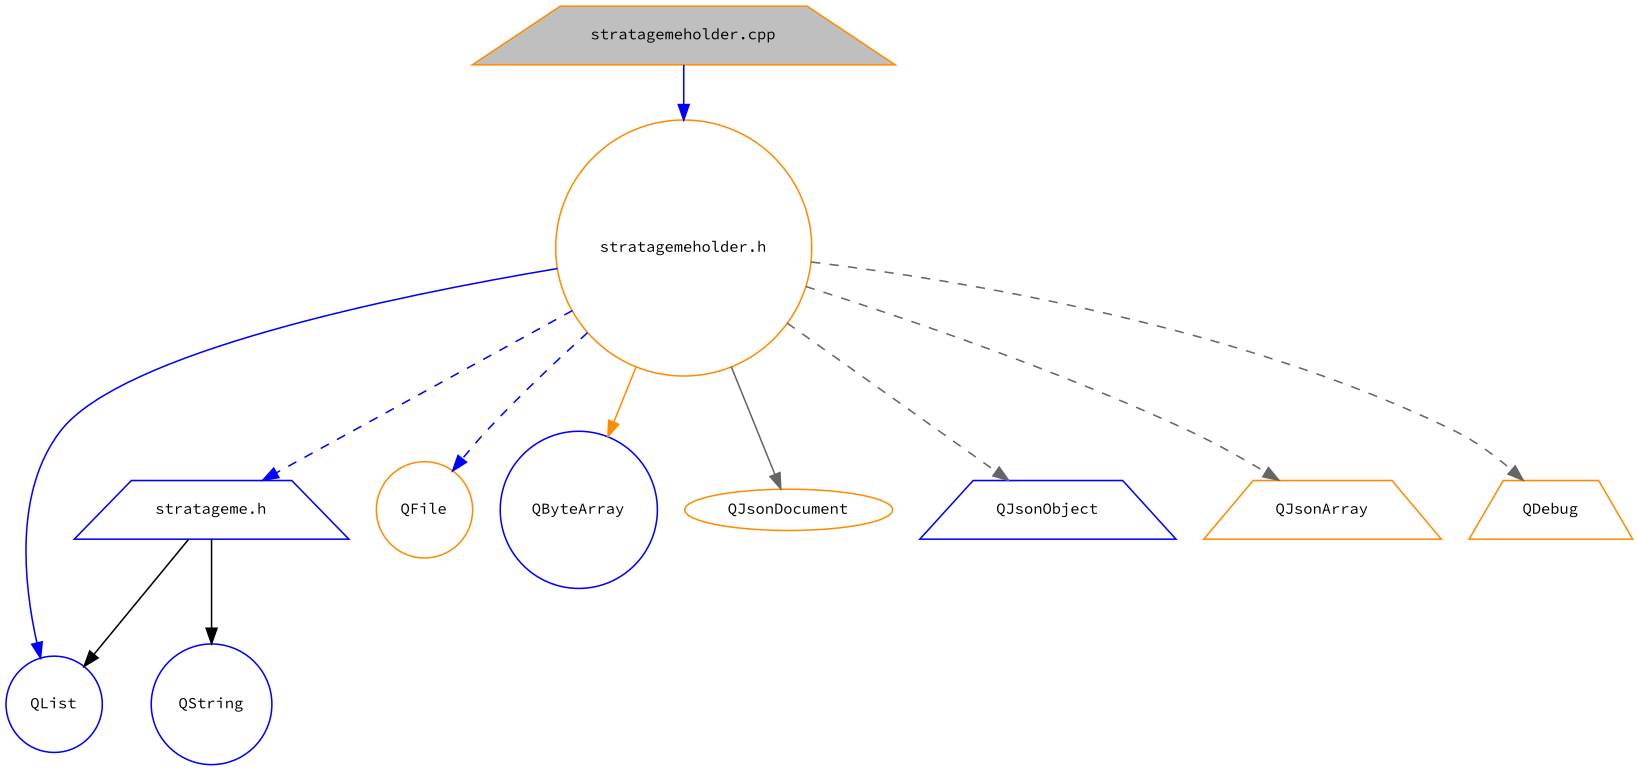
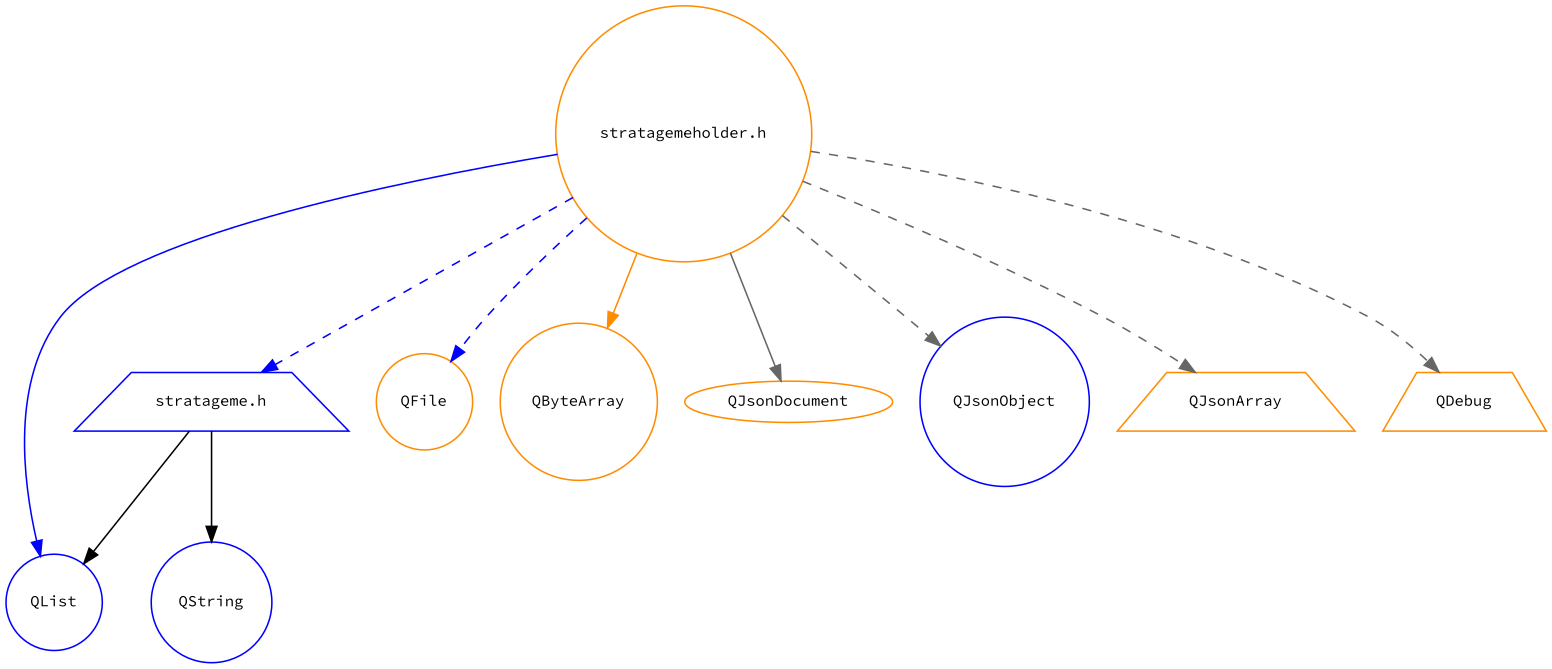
node "stratagemeholder.cpp": removed
node "QByteArray": color blue -> darkorange
node "QJsonObject": shape trapezium -> circle
